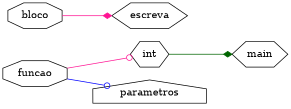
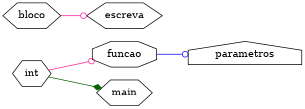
node "bloco": shape octagon -> hexagon
edge "bloco" -> "escreva": arrowhead diamond -> odot
edge "funcao" -> "int": reversed
